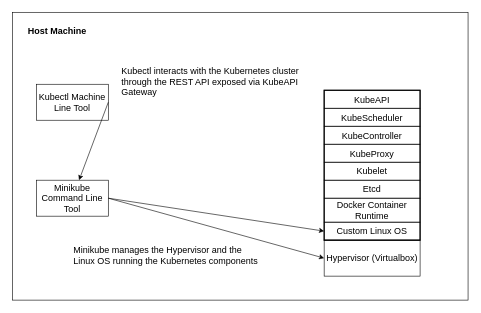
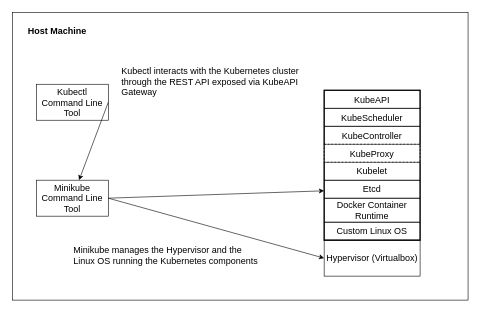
node "Kubectl Machine Line Tool": label "Kubectl Machine Line Tool" -> "Kubectl Command Line Tool"
node "KubeProxy": style solid -> dashed
edge "Minikube Command Line Tool" -> "Custom Linux OS": now "Minikube Command Line Tool" -> "Etcd"
